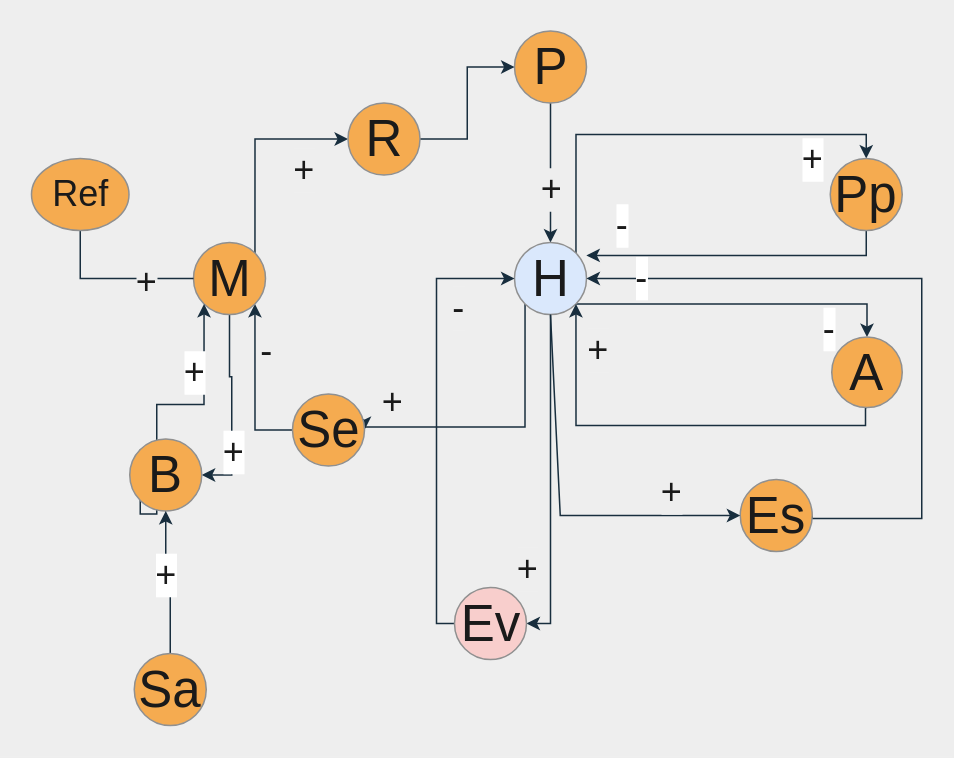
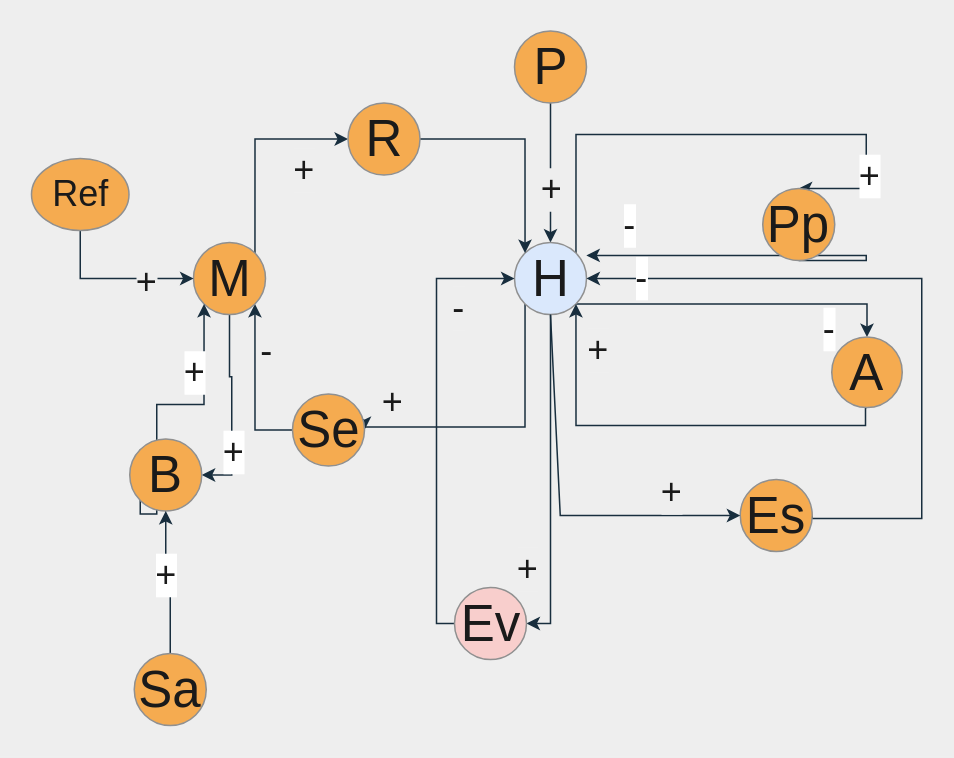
edge "R" -> "P": now "R" -> "H"
node "Pp": moved (866, 194) -> (799, 224)
edge "Ref" -- "M": arrowhead none -> classic
